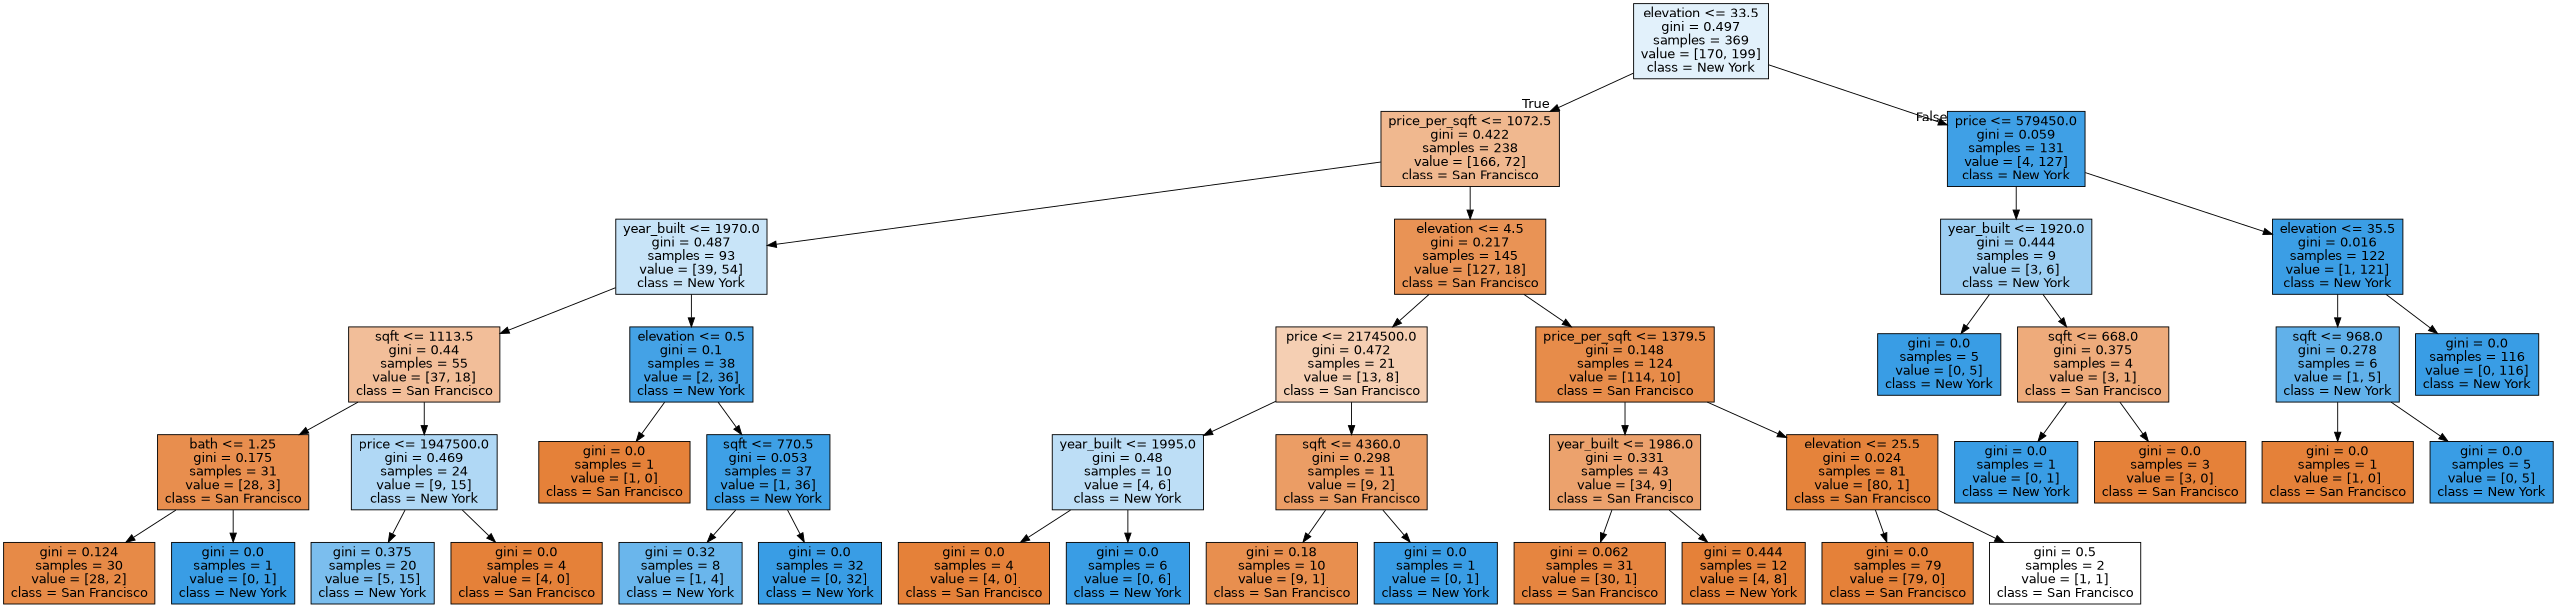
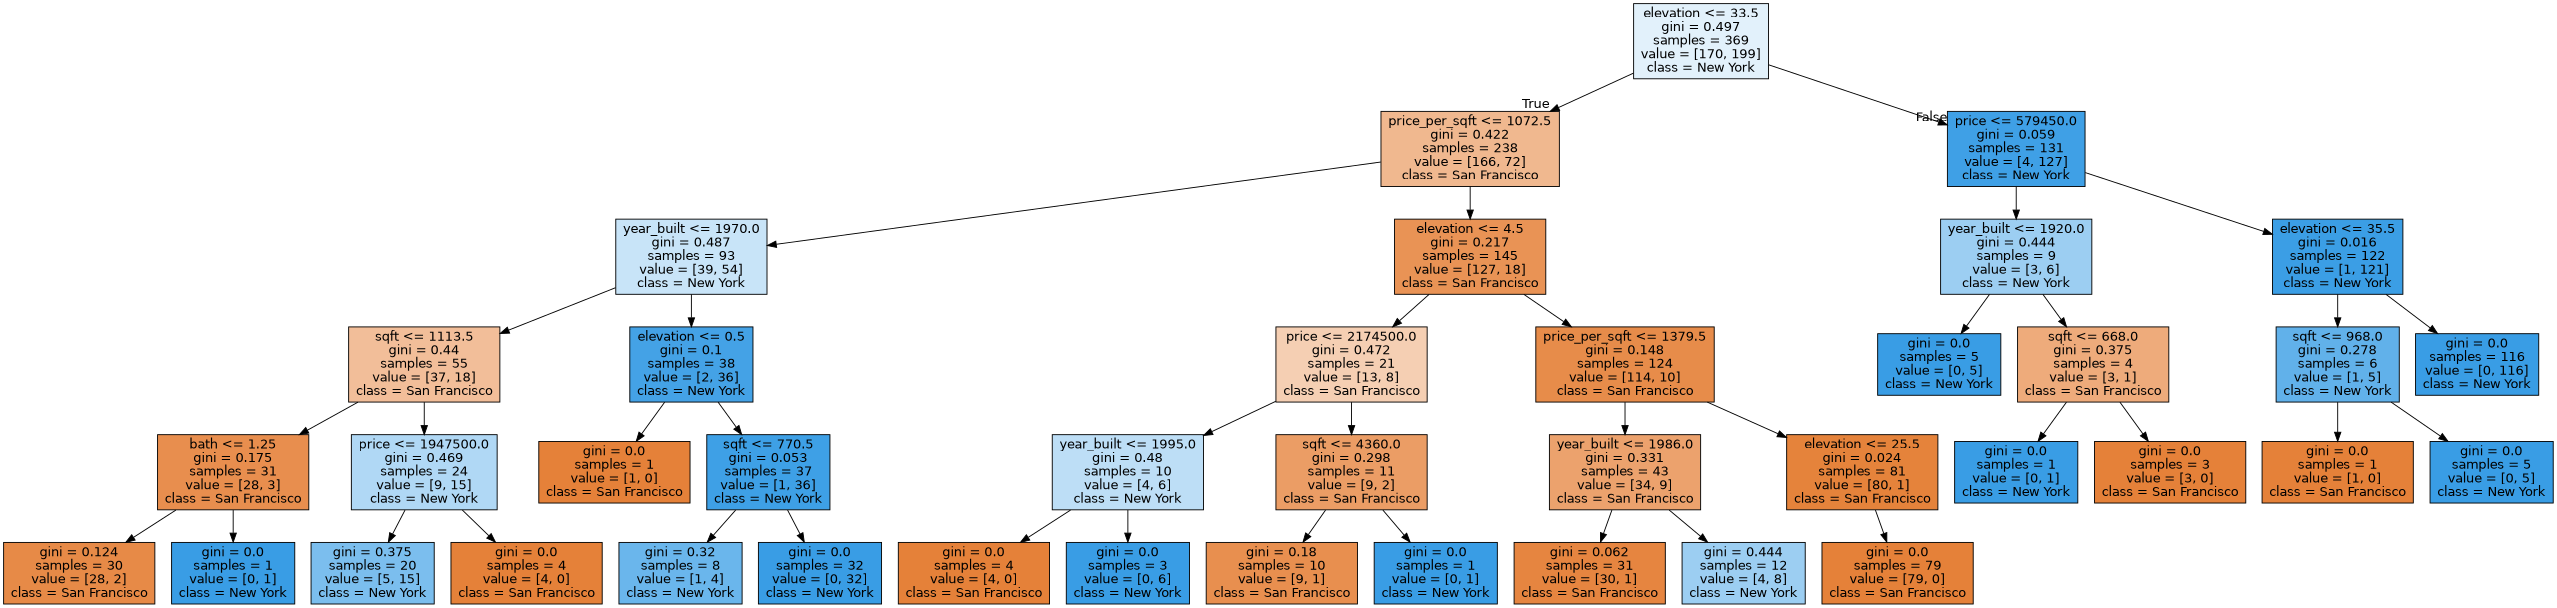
node "gini = 0.0 samples = 6 value = [0, 6] class = New York": label "gini = 0.0 samples = 6 value = [0, 6] class = New York" -> "gini = 0.0 samples = 3 value = [0, 6] class = New York"
node "gini = 0.444 samples = 12 value = [4, 8] class = New York": fillcolor #e58139 -> #9ccef2
node "gini = 0.5 samples = 2 value = [1, 1] class = San Francisco": removed
